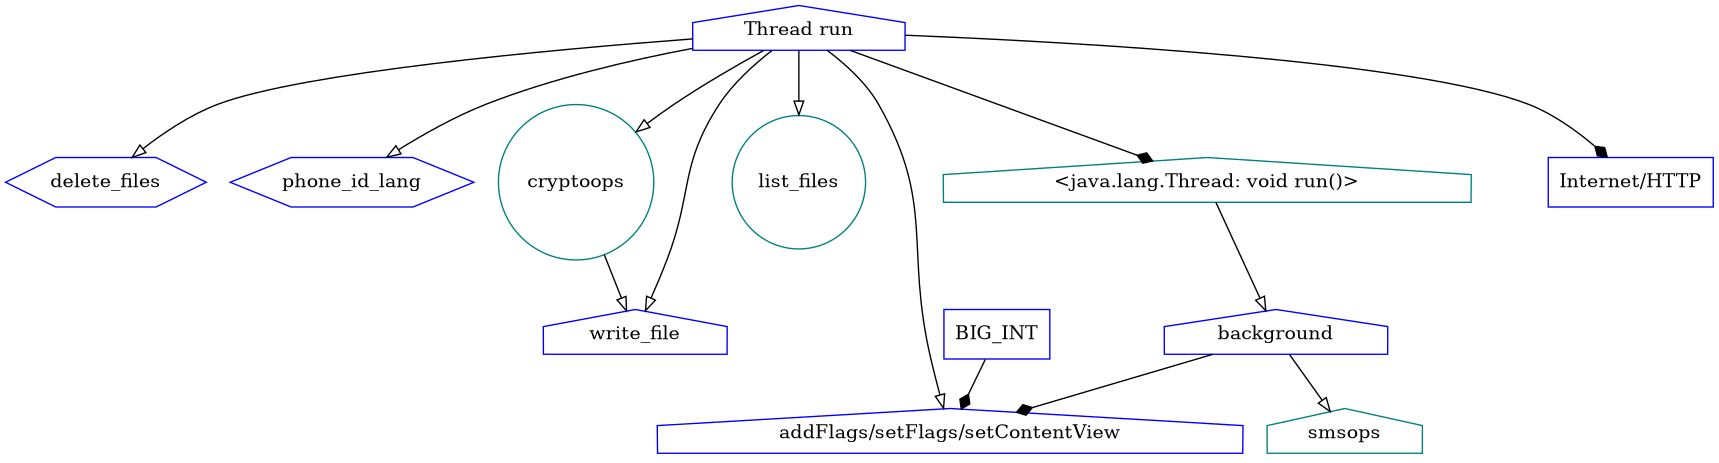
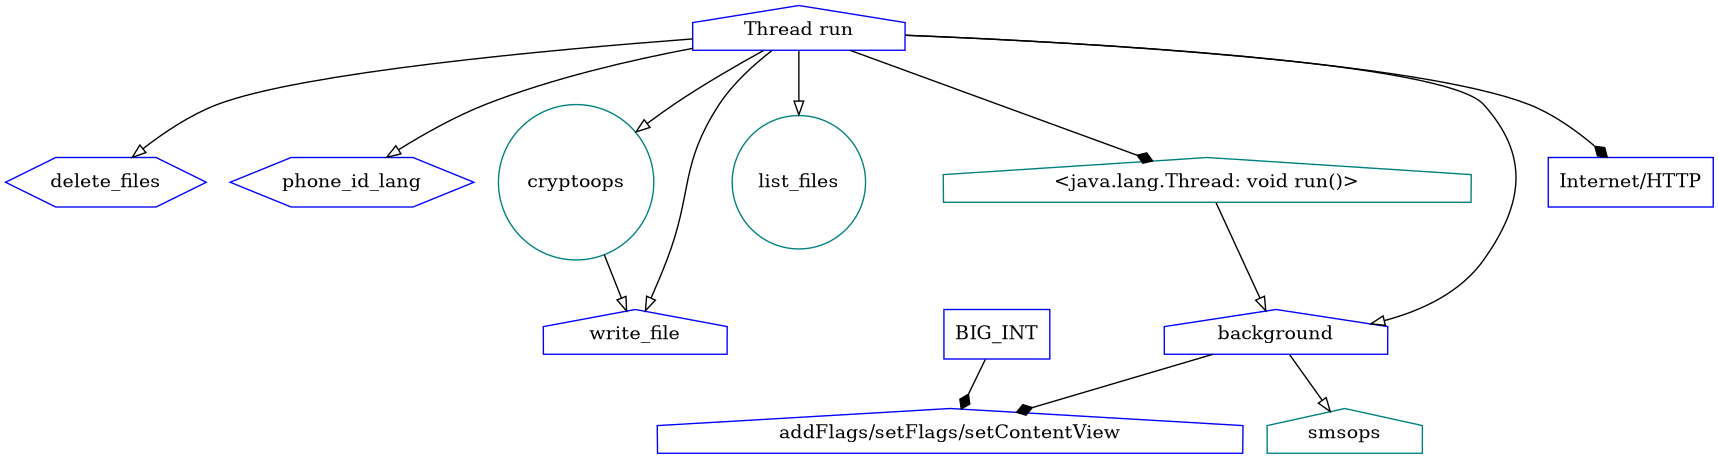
edge "Thread run" -> "addFlags/setFlags/setContentView": now "Thread run" -> "background"
